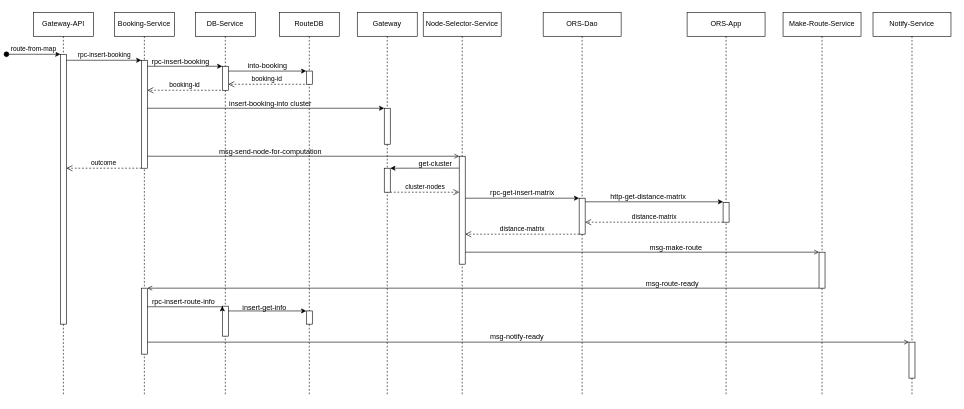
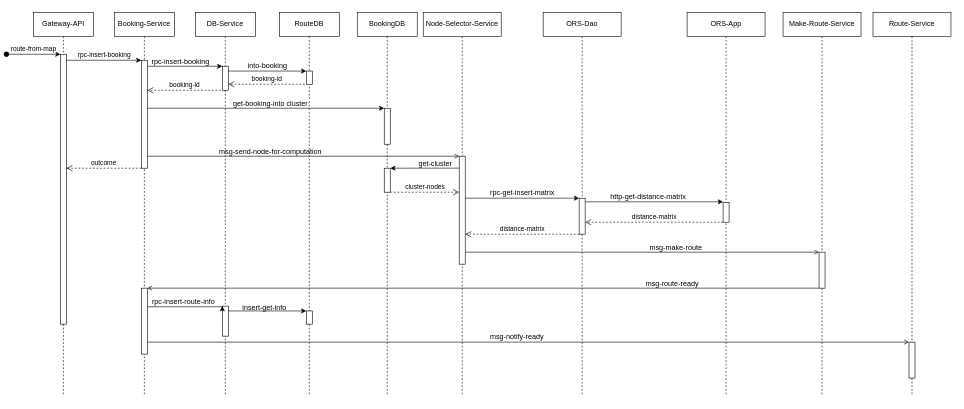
node "Gateway": label "Gateway" -> "BookingDB"
node "Notify-Service": label "Notify-Service" -> "Route-Service"
node "insert-booking-into cluster": label "insert-booking-into cluster" -> "get-booking-into cluster"
